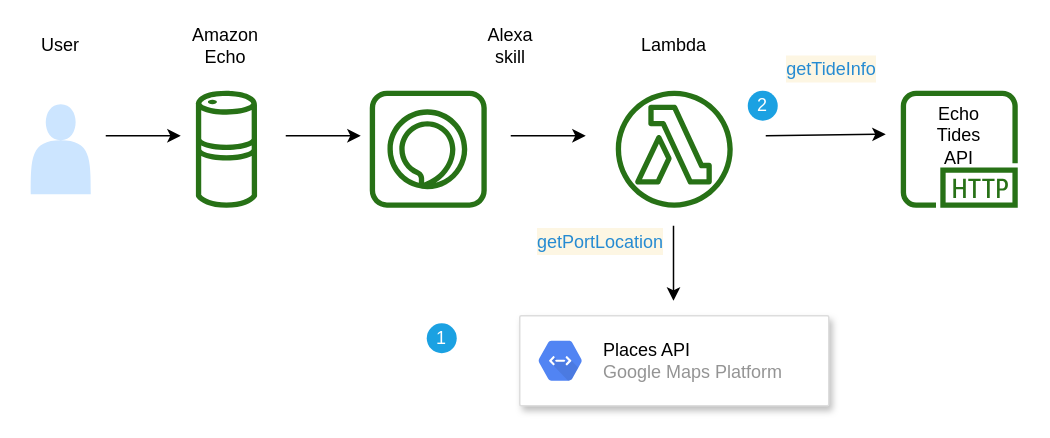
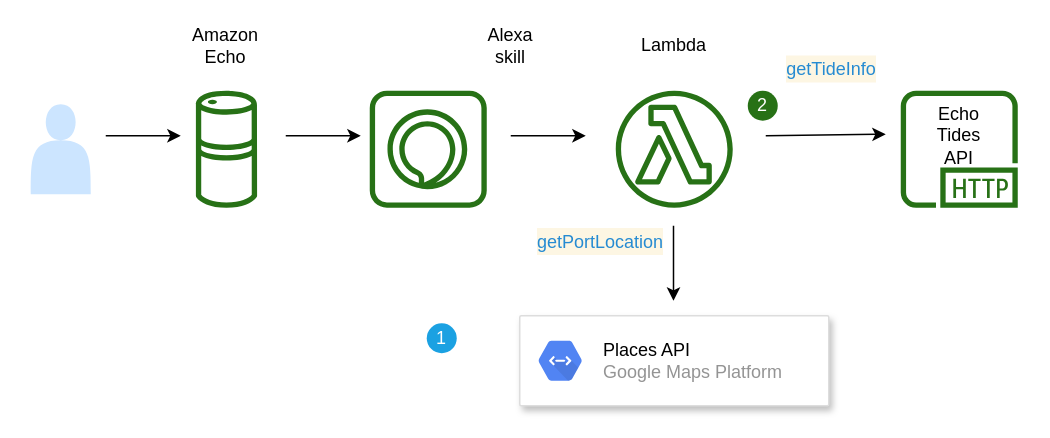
node "User": removed
node "2": fillcolor #1ba1e2 -> #277116
